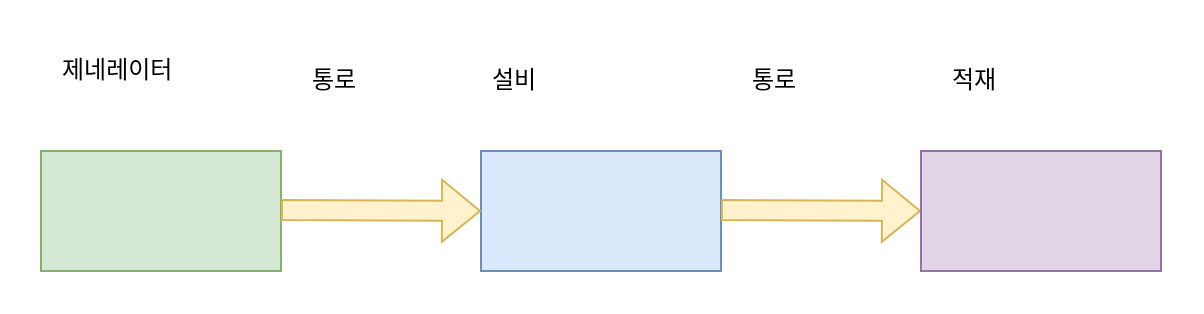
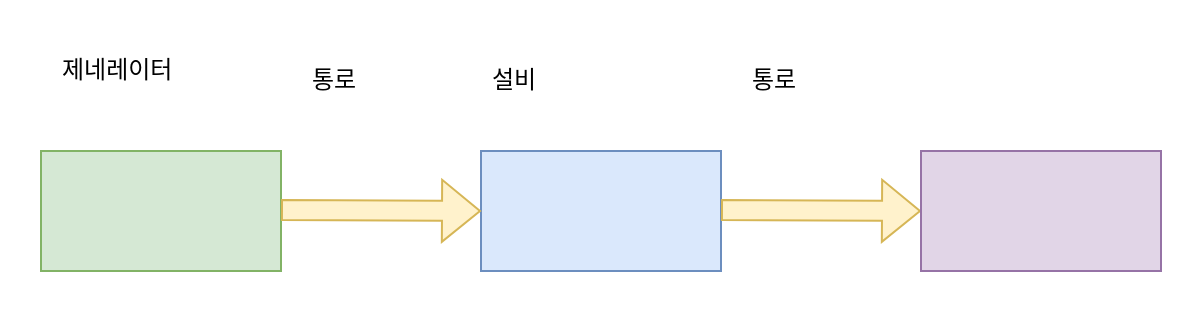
node "적재": removed
